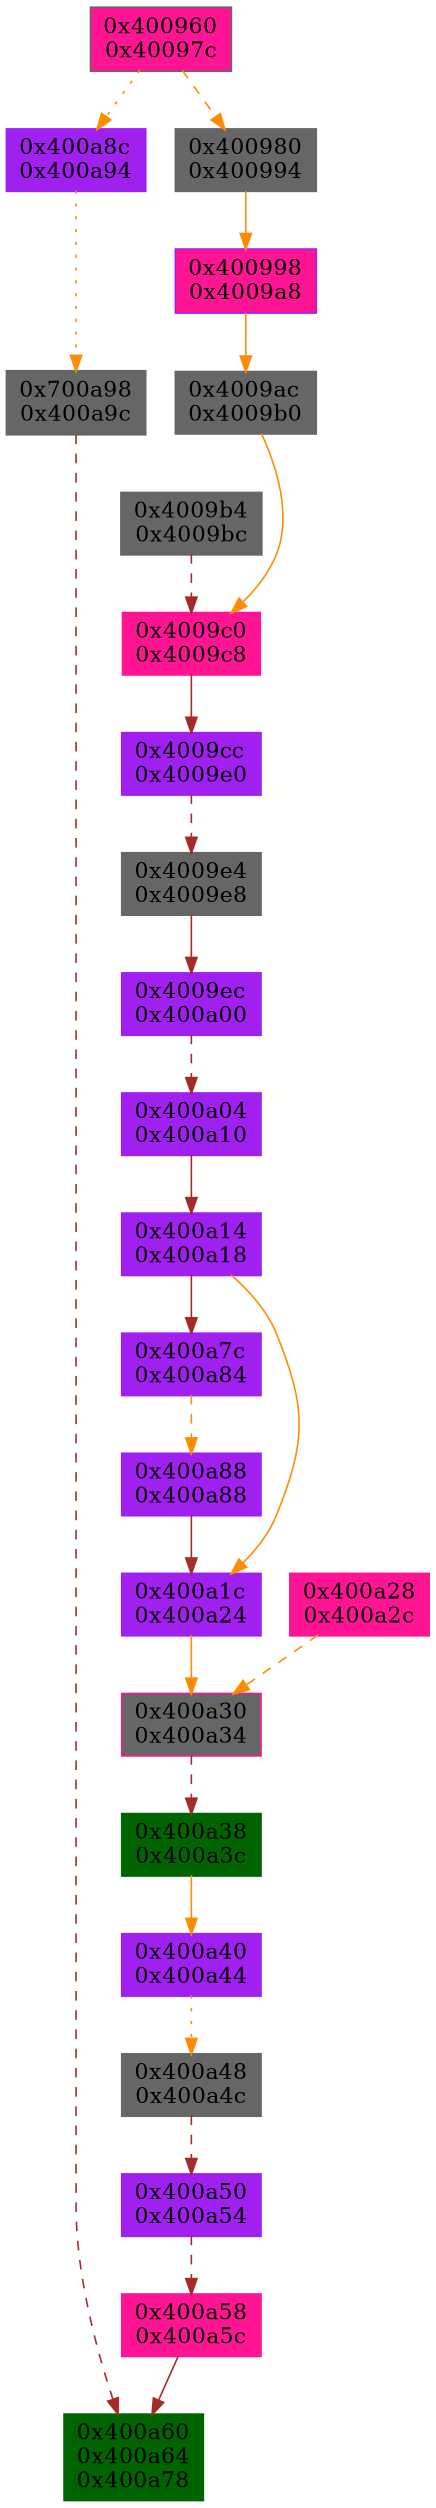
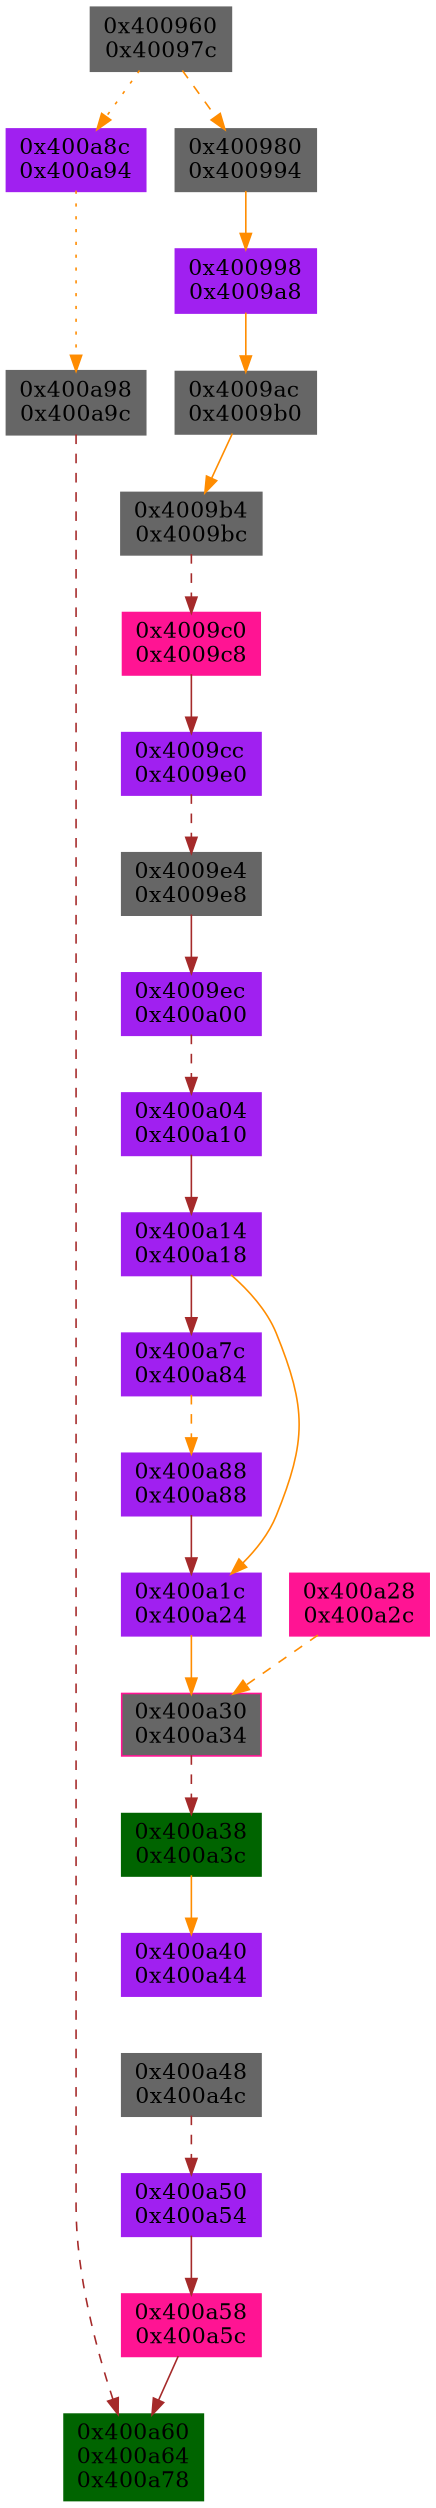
node "0x400960 0x40097c": fillcolor deeppink -> gray40
node "0x400998 0x4009a8": fillcolor deeppink -> purple
node "0x700a98 0x400a9c": label "0x700a98 0x400a9c" -> "0x400a98 0x400a9c"
edge "0x4009ac 0x4009b0" -> "0x4009c0 0x4009c8": now "0x4009ac 0x4009b0" -> "0x4009b4 0x4009bc"
edge "0x400a40 0x400a44" -> "0x400a48 0x400a4c": removed
edge "0x400a50 0x400a54" -> "0x400a58 0x400a5c": style dashed -> solid
